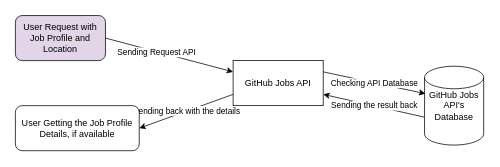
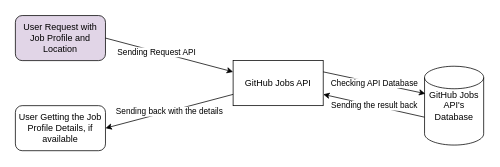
node "User Getting the Job Profile Details, if available": size 124x45 -> 90x45
